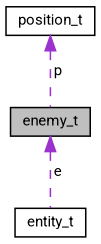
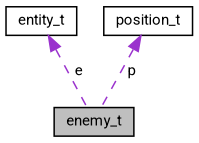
edge "entity_t" -> "enemy_t": reversed
